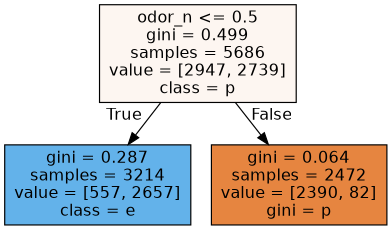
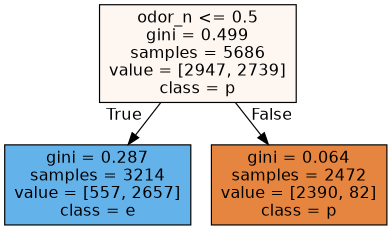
node "gini = 0.064 samples = 2472 value = [2390, 82] gini = p": label "gini = 0.064 samples = 2472 value = [2390, 82] gini = p" -> "gini = 0.064 samples = 2472 value = [2390, 82] class = p"
